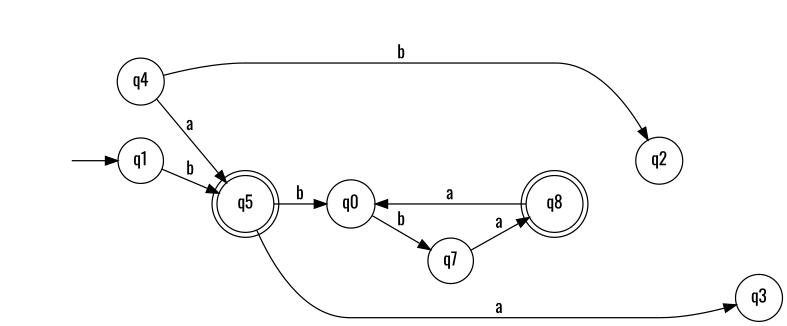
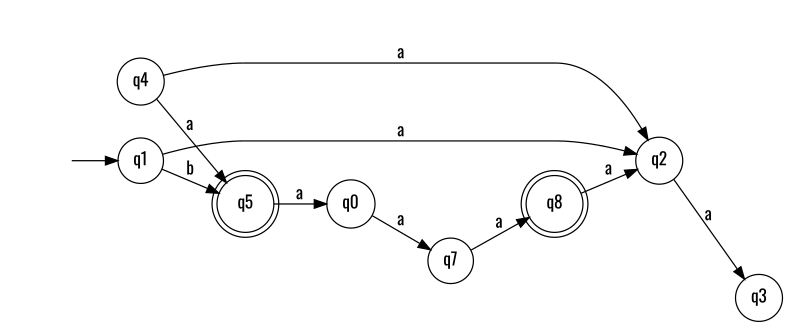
edge "q4" -> "q2": label "b" -> "a"
edge "q1" -> "q2": added, label "a"
edge "q5" -> "q0": label "b" -> "a"
edge "q8" -> "q0": now "q8" -> "q2"
edge "q0" -> "q7": label "b" -> "a"
edge "q5" -> "q3": now "q2" -> "q3"
